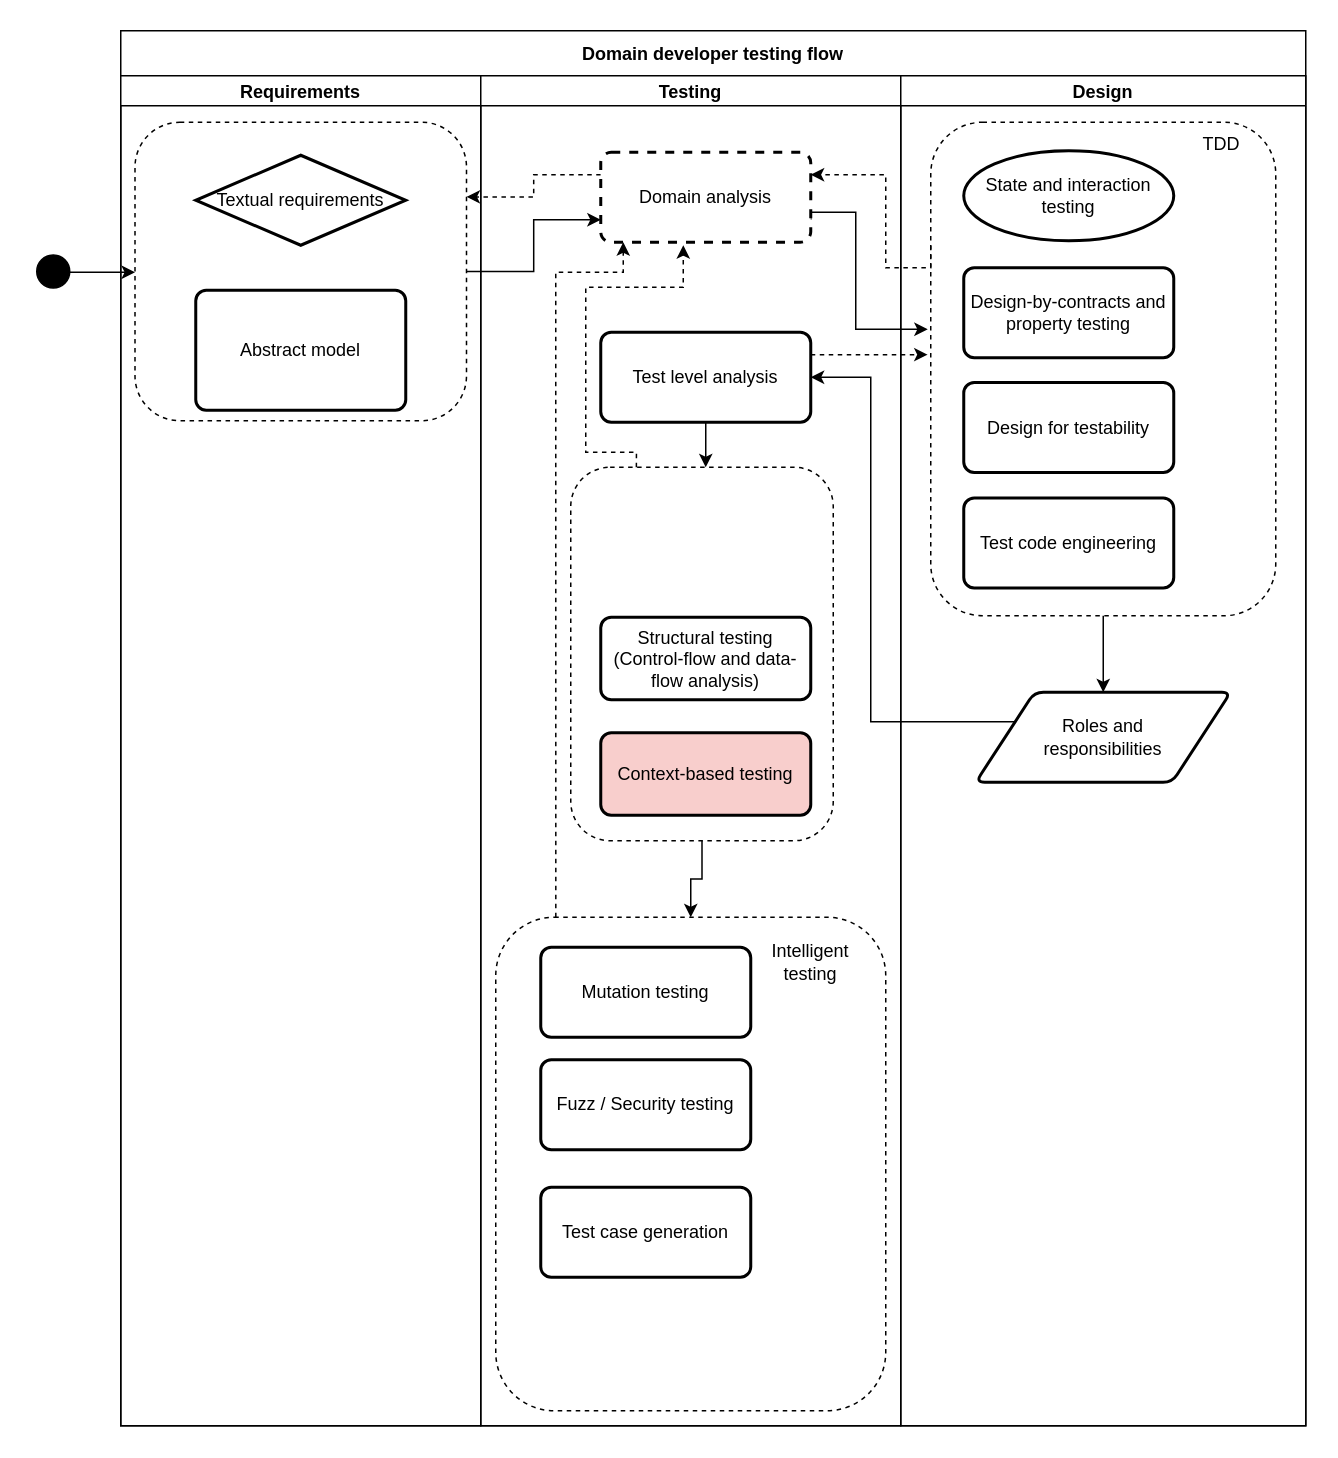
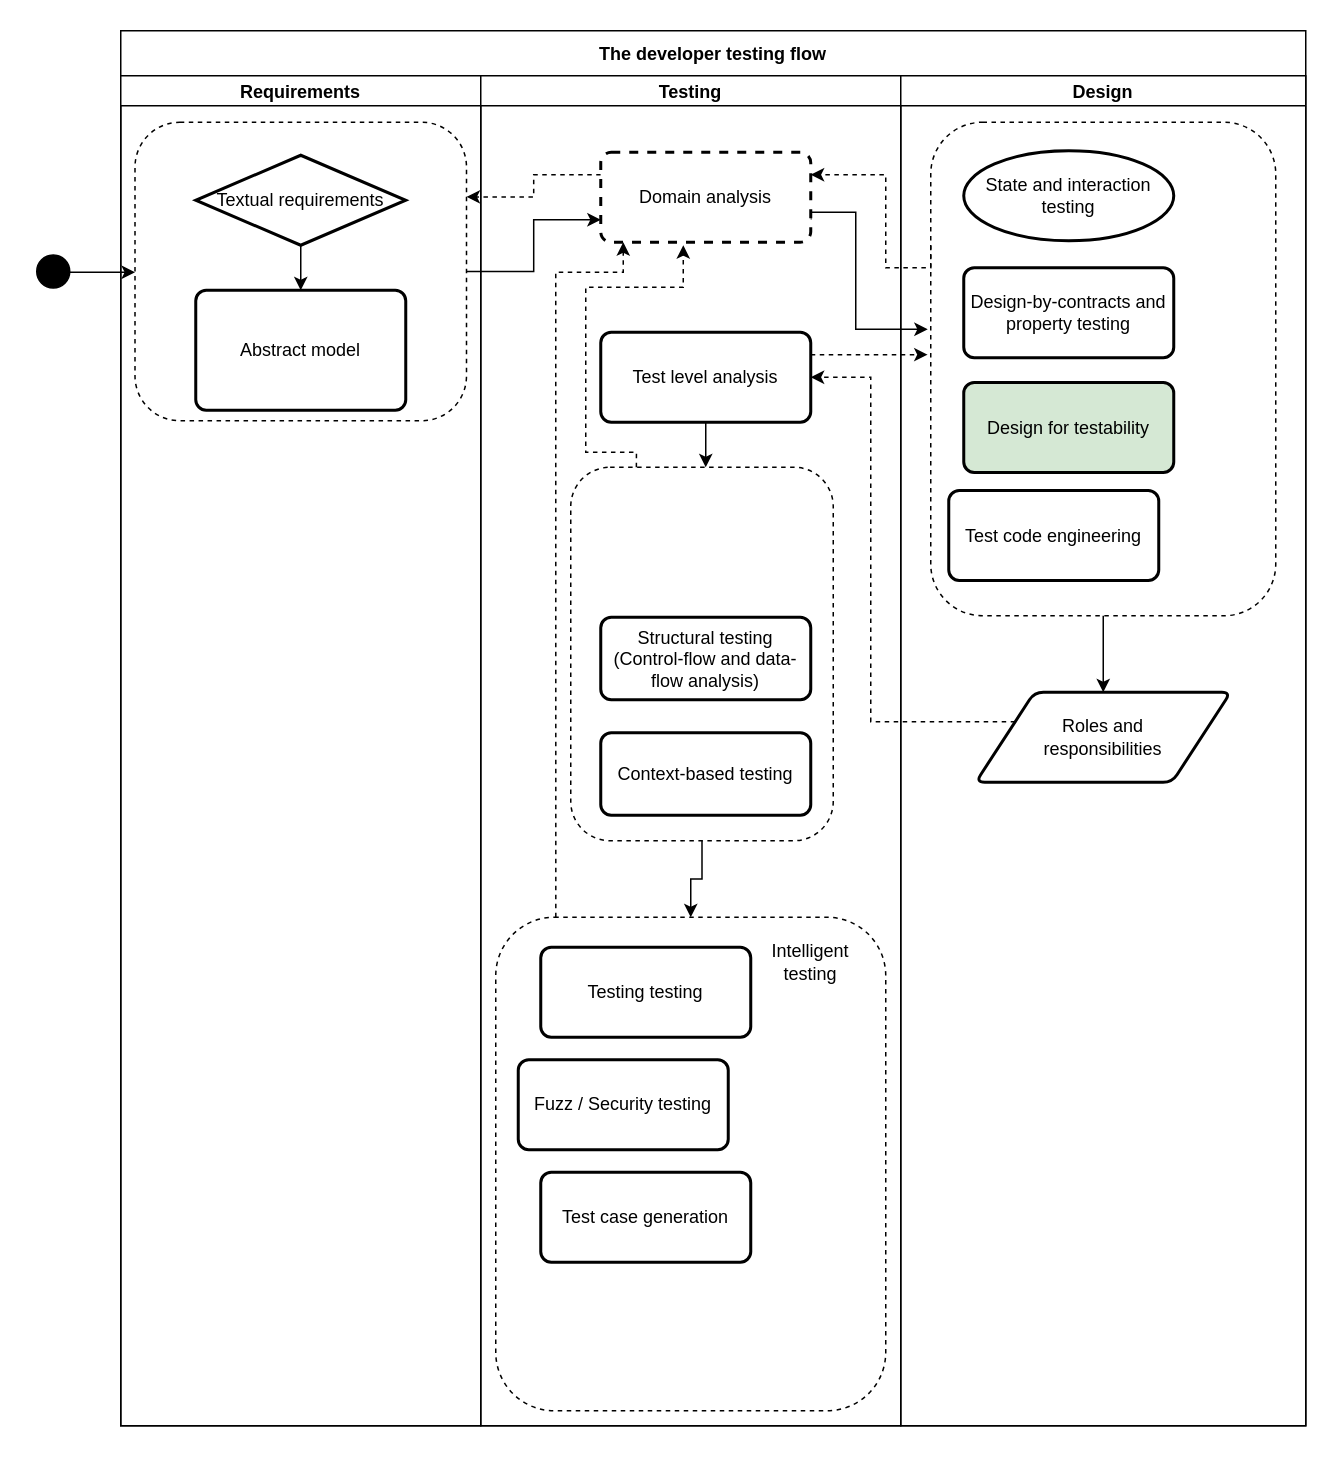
node "Domain developer testing flow": label "Domain developer testing flow" -> "The developer testing flow"
node "TDD": removed
edge "Textual requirements" -> "Abstract model": added
node "Design for testability": fillcolor #ffffff -> #d5e8d4
node "Test code engineering": moved (1069, 543) -> (1054, 536)
edge "Roles and responsibilities" -> "Test level analysis": style solid -> dashed
node "Context-based testing": fillcolor #f8cecc -> #ffffff
node "Mutation testing": label "Mutation testing" -> "Testing testing"
node "Fuzz / Security testing": moved (646, 1105) -> (623, 1105)
node "Test case generation": moved (646, 1232) -> (646, 1217)
